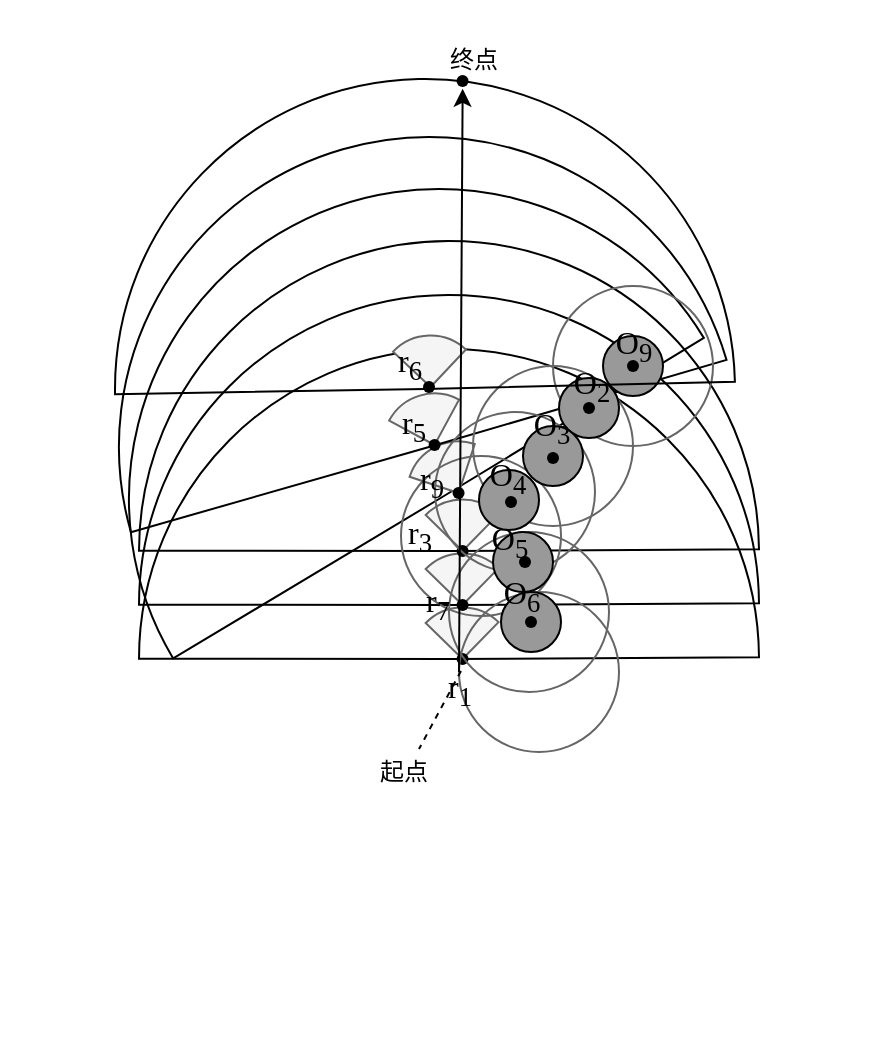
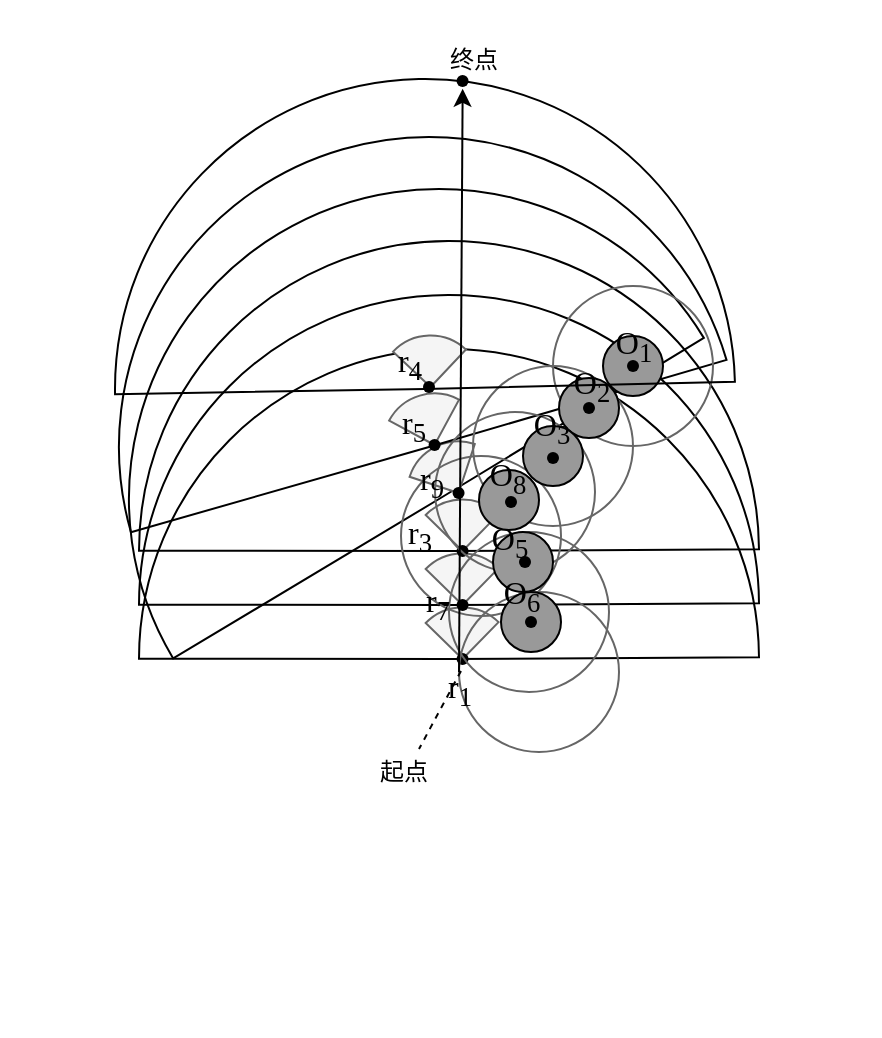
node "O9": label "O9" -> "O1"
node "r6": label "r6" -> "r4"
node "O4": label "O4" -> "O8"
